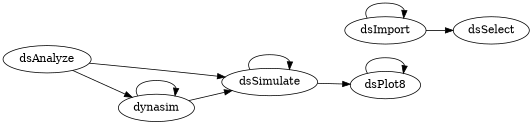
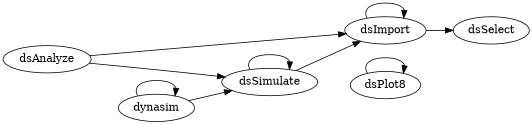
edge "dsAnalyze" -> "dynasim": now "dsAnalyze" -> "dsImport"
edge "dsSimulate" -> "dsPlot8": now "dsSimulate" -> "dsImport"
